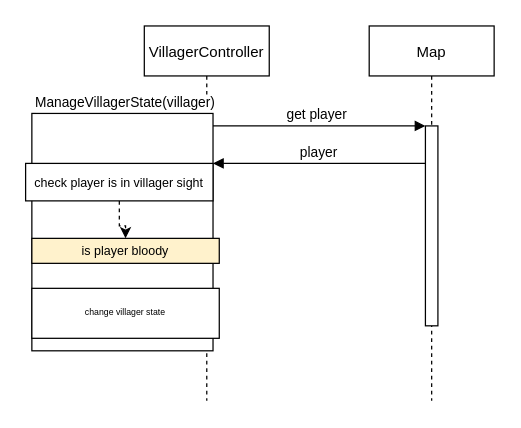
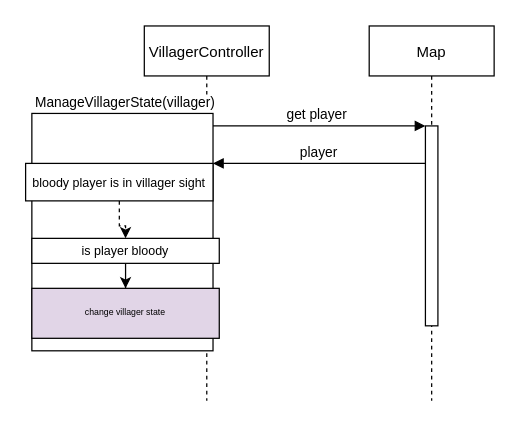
node "check player is in villager sight": label "check player is in villager sight" -> "bloody player is in villager sight"
node "is player bloody": fillcolor #fff2cc -> #ffffff
edge "is player bloody" -> "change villager state": added
node "change villager state": fillcolor #ffffff -> #e1d5e7
